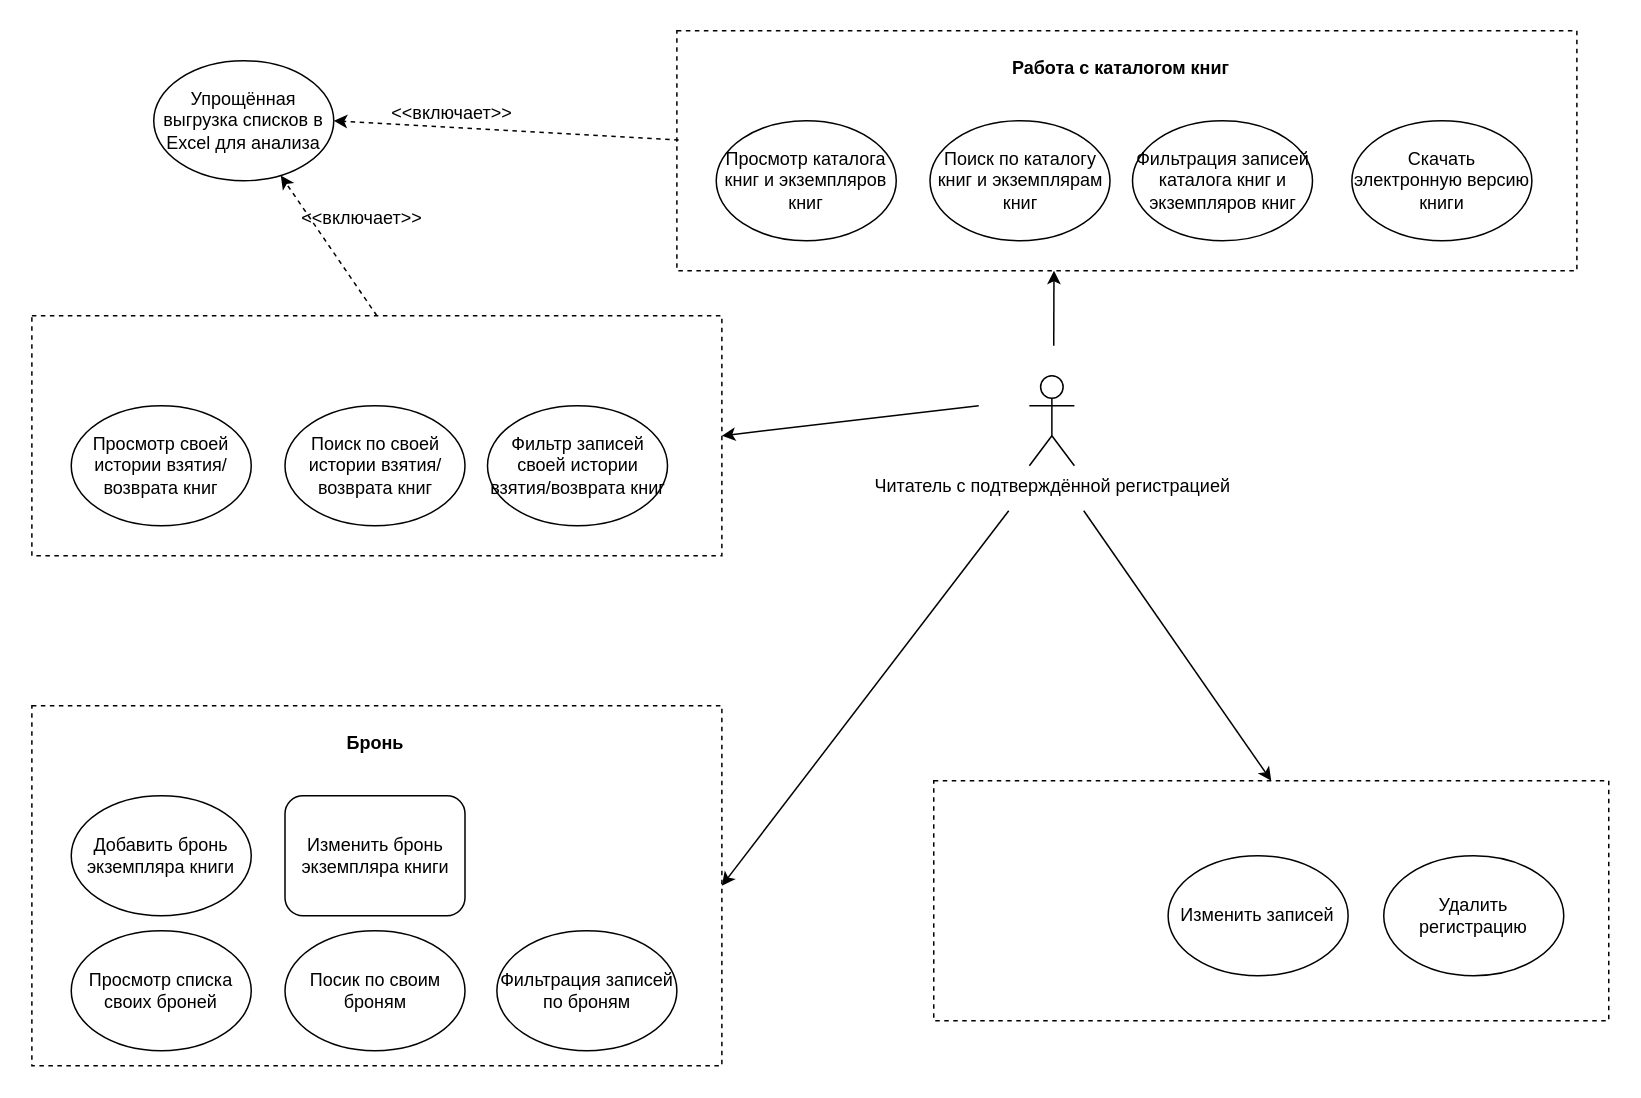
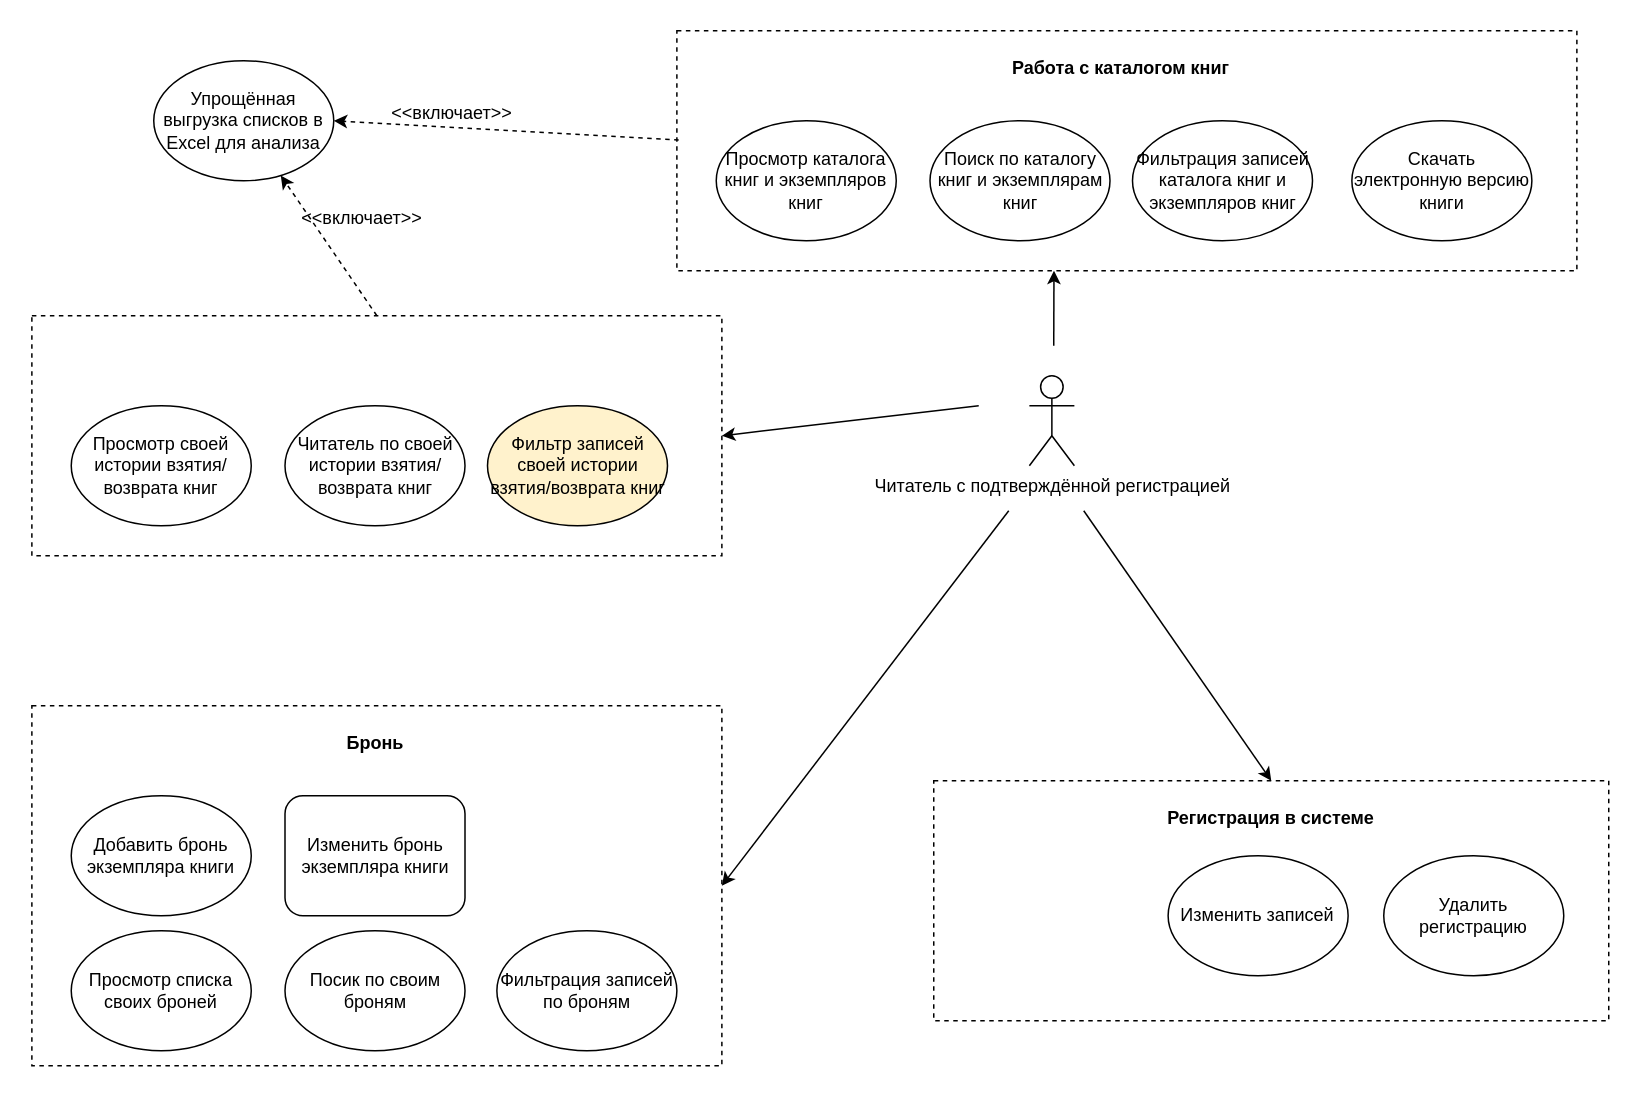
node "Поиск по своей истории взятия/возврата книг": label "Поиск по своей истории взятия/возврата книг" -> "Читатель по своей истории взятия/возврата книг"
node "Фильтр записей своей истории взятия/возврата книг": fillcolor #ffffff -> #fff2cc
node "Регистрация в системе": added
